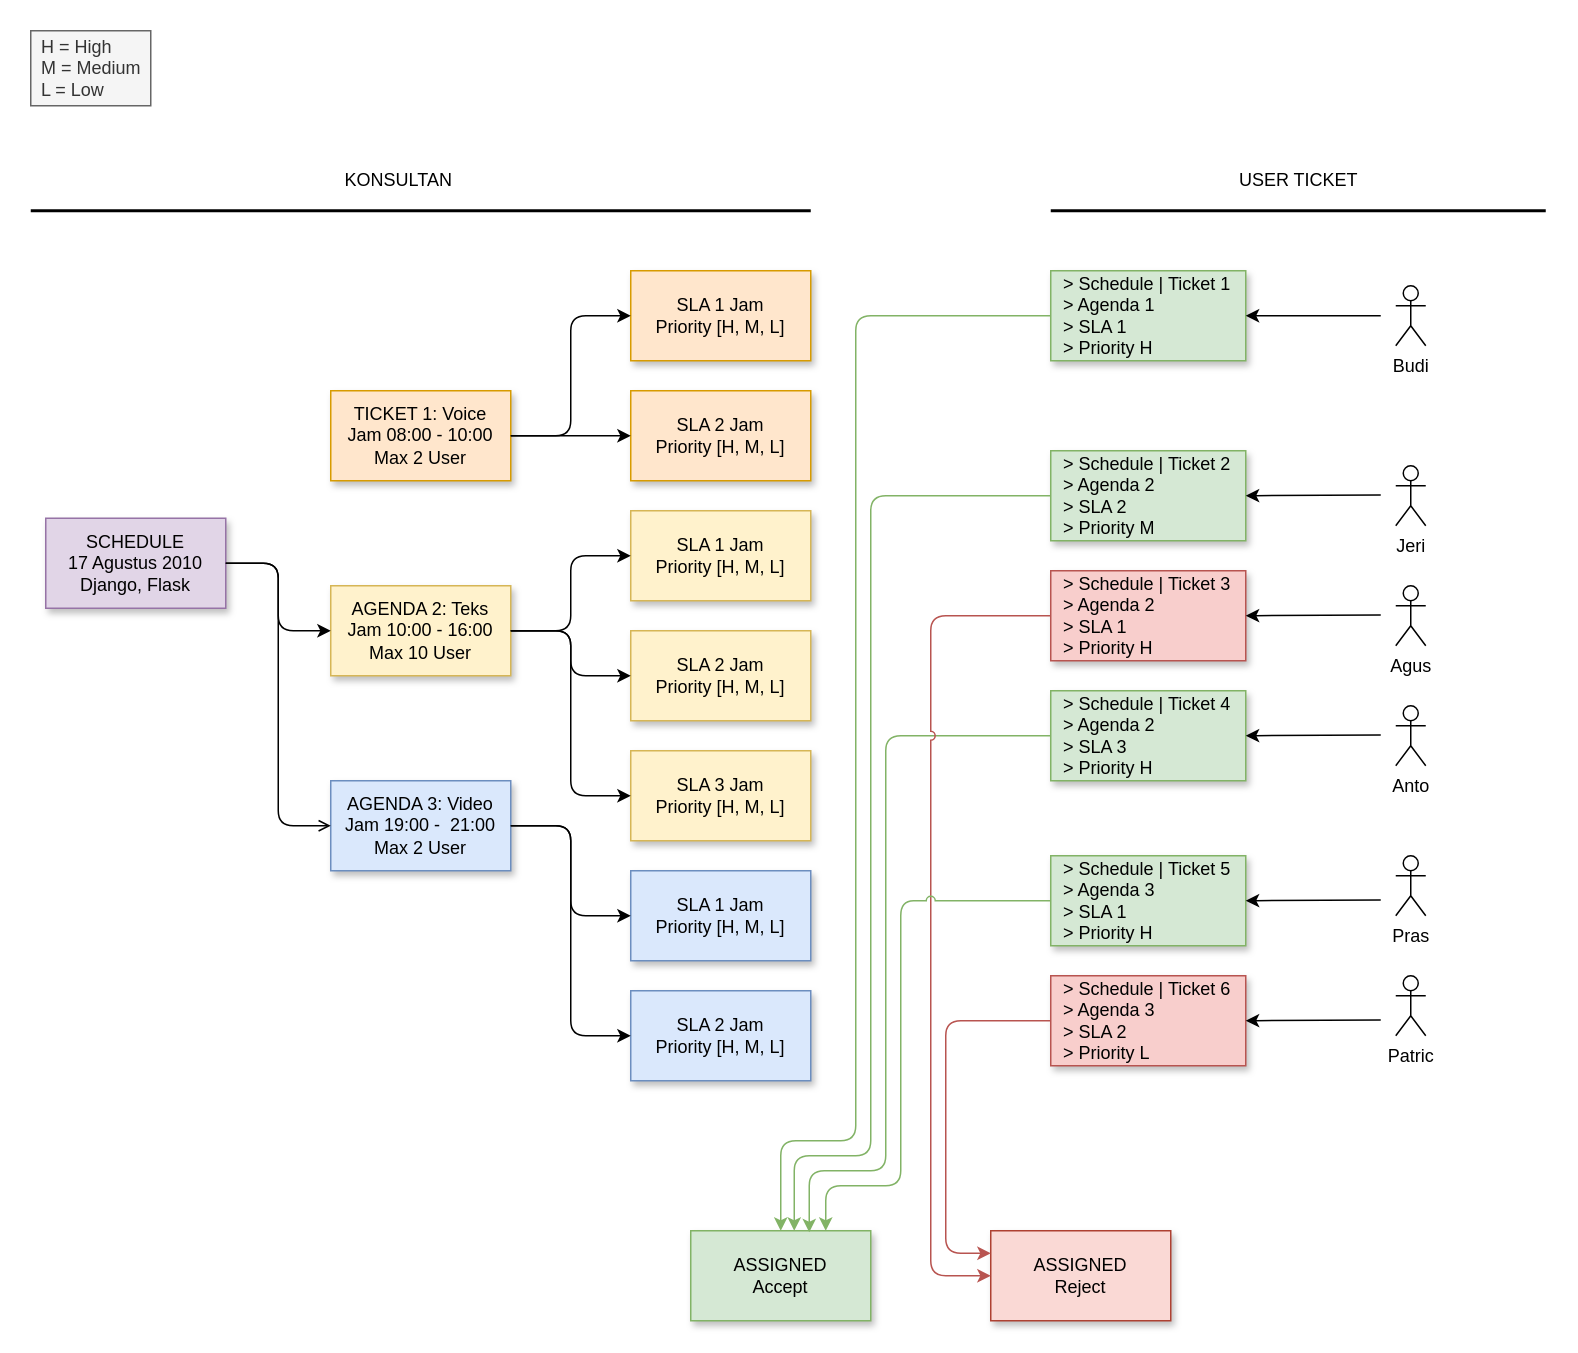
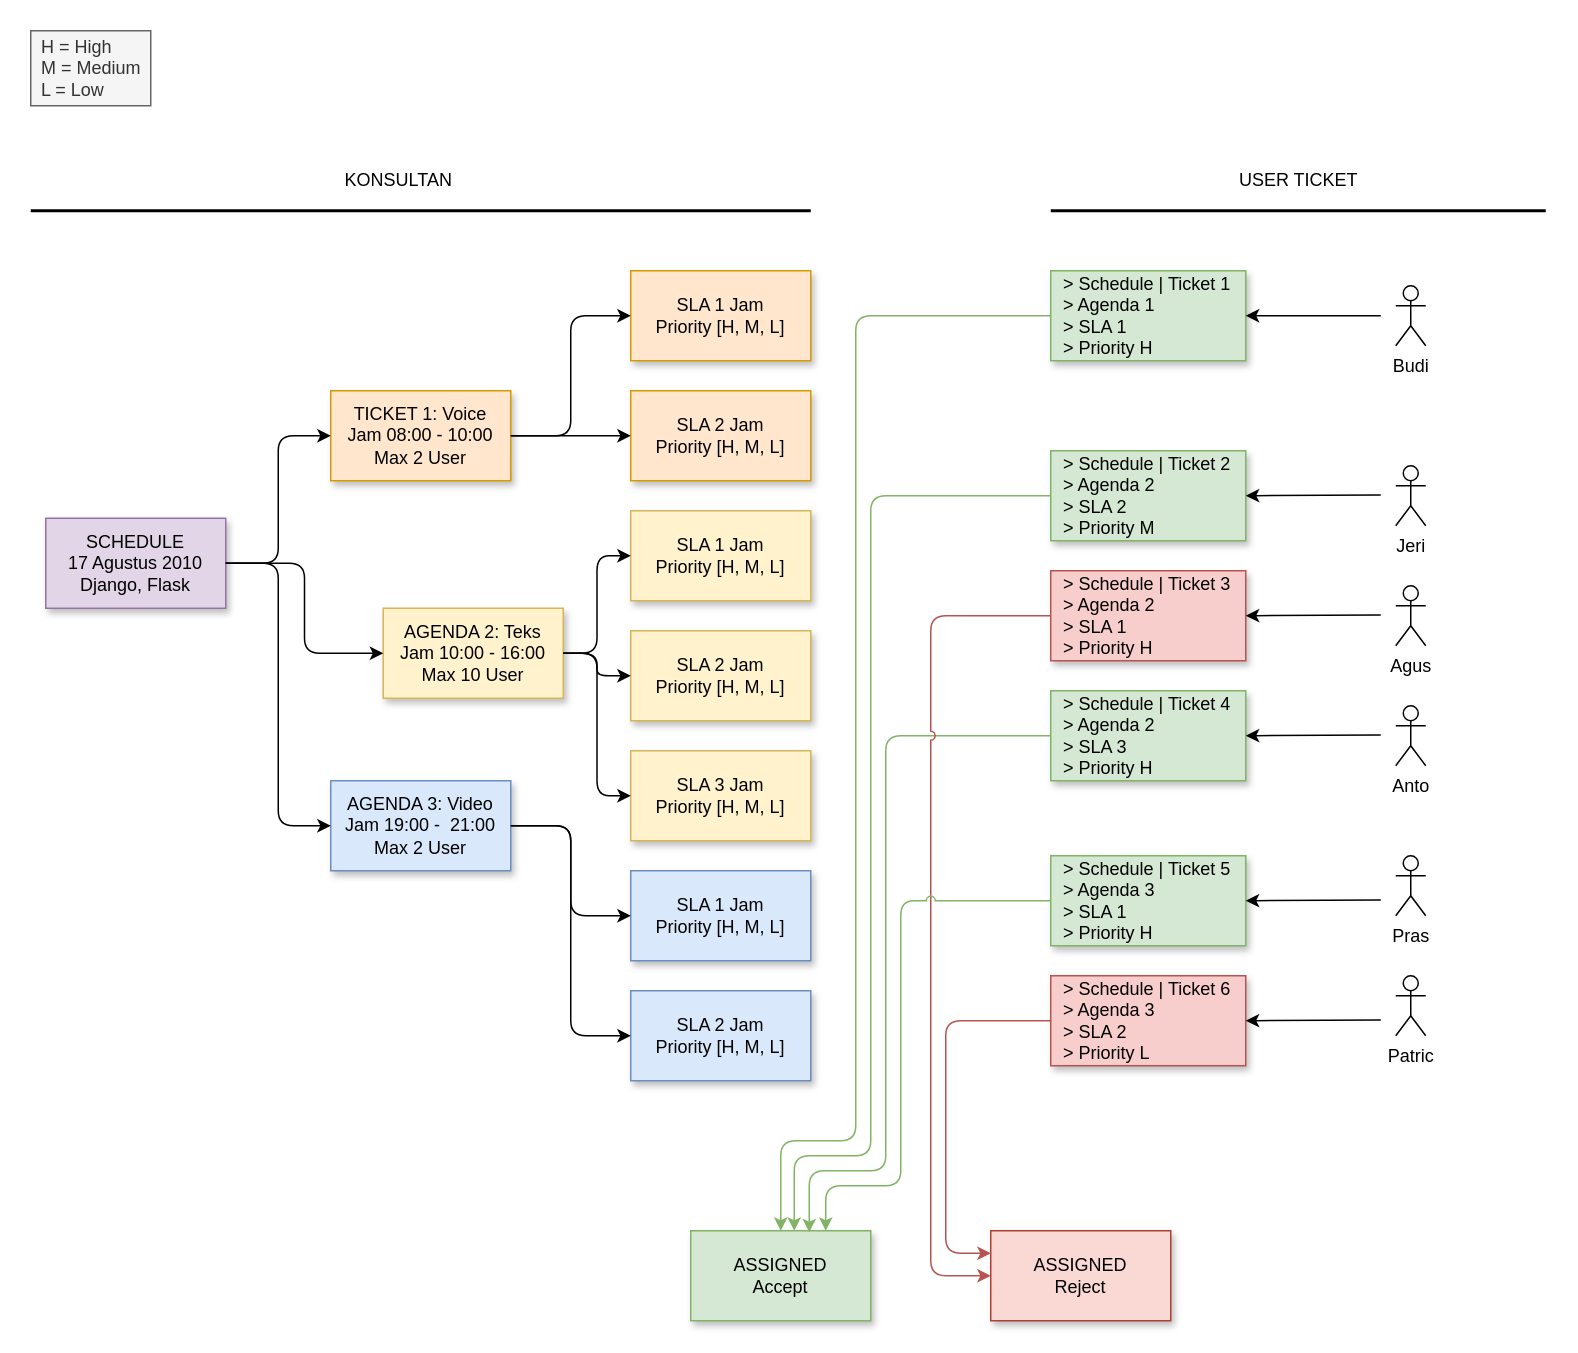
edge "SCHEDULE 17 Agustus 2010 Django, Flask" -> "TICKET 1: Voice Jam 08:00 - 10:00 Max 2 User": added
node "AGENDA 2: Teks Jam 10:00 - 16:00 Max 10 User": moved (421, 631) -> (473, 653)
edge "SCHEDULE 17 Agustus 2010 Django, Flask" -> "AGENDA 3: Video Jam 19:00 - 21:00 Max 2 User": arrowhead open -> classic
